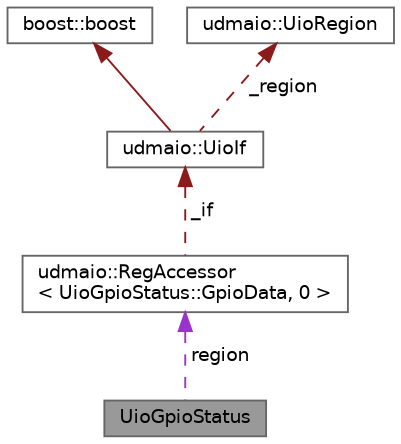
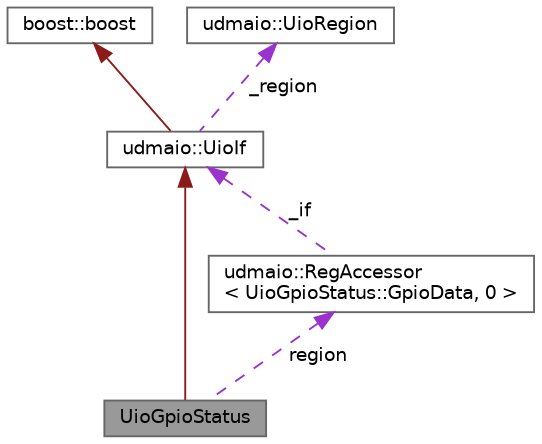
edge "udmaio::UioIf" -> "udmaio::UioRegion": color firebrick4 -> darkorchid3
edge "udmaio::RegAccessor < UioGpioStatus::GpioData, 0 >" -> "udmaio::UioIf": color firebrick4 -> darkorchid3
edge "UioGpioStatus" -> "udmaio::UioIf": added
